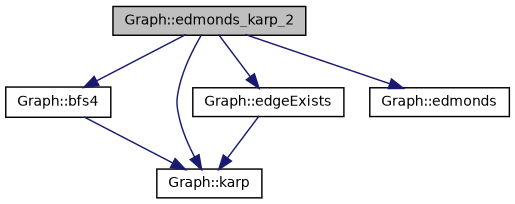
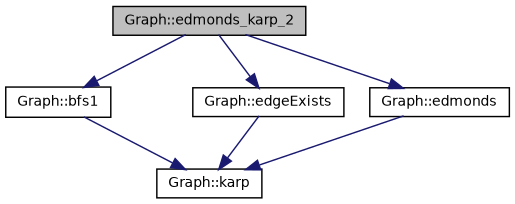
edge "Graph::edmonds_karp_2" -> "Graph::karp": now "Graph::edmonds" -> "Graph::karp"
node "Graph::bfs4": label "Graph::bfs4" -> "Graph::bfs1"
